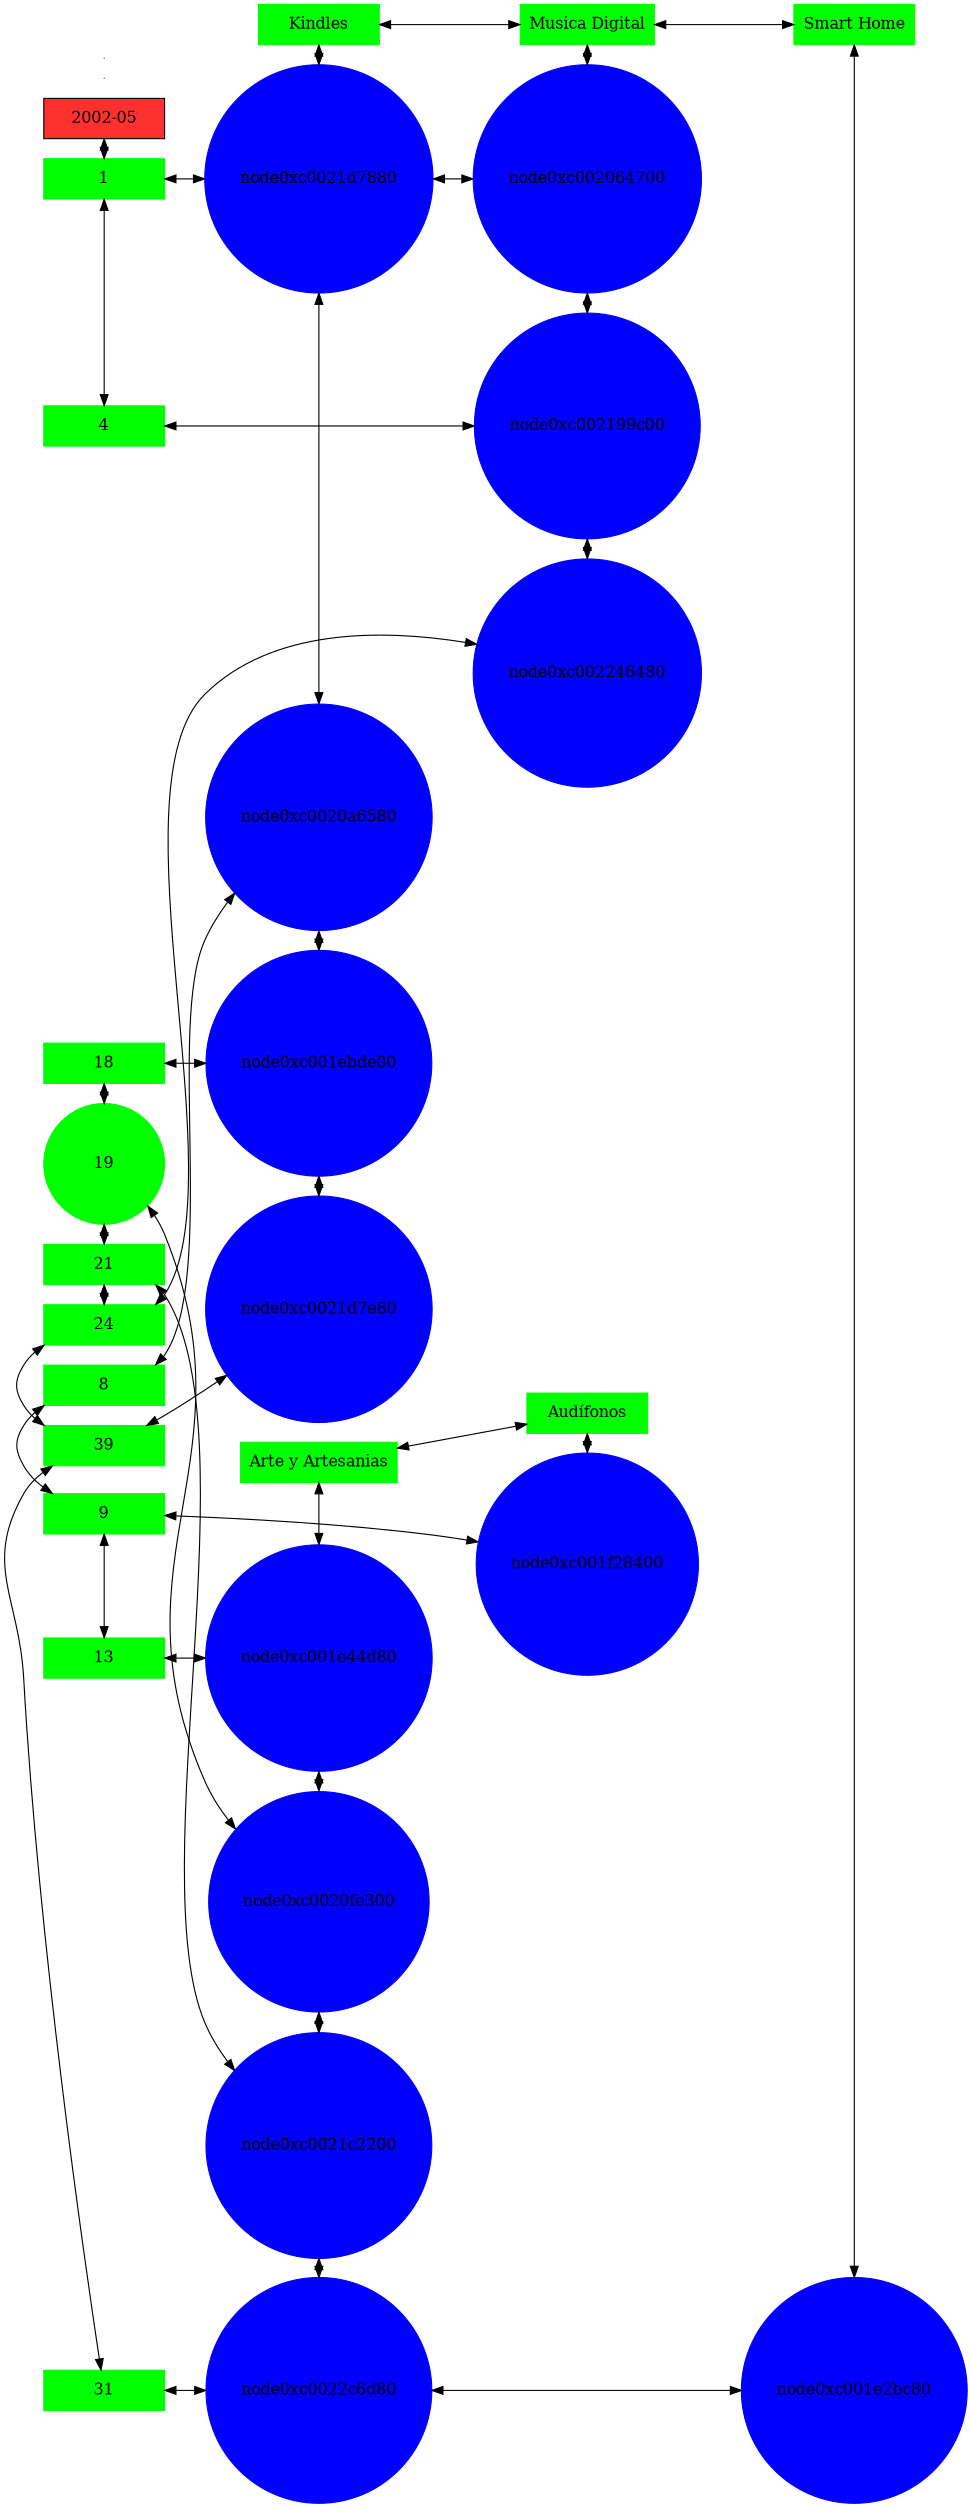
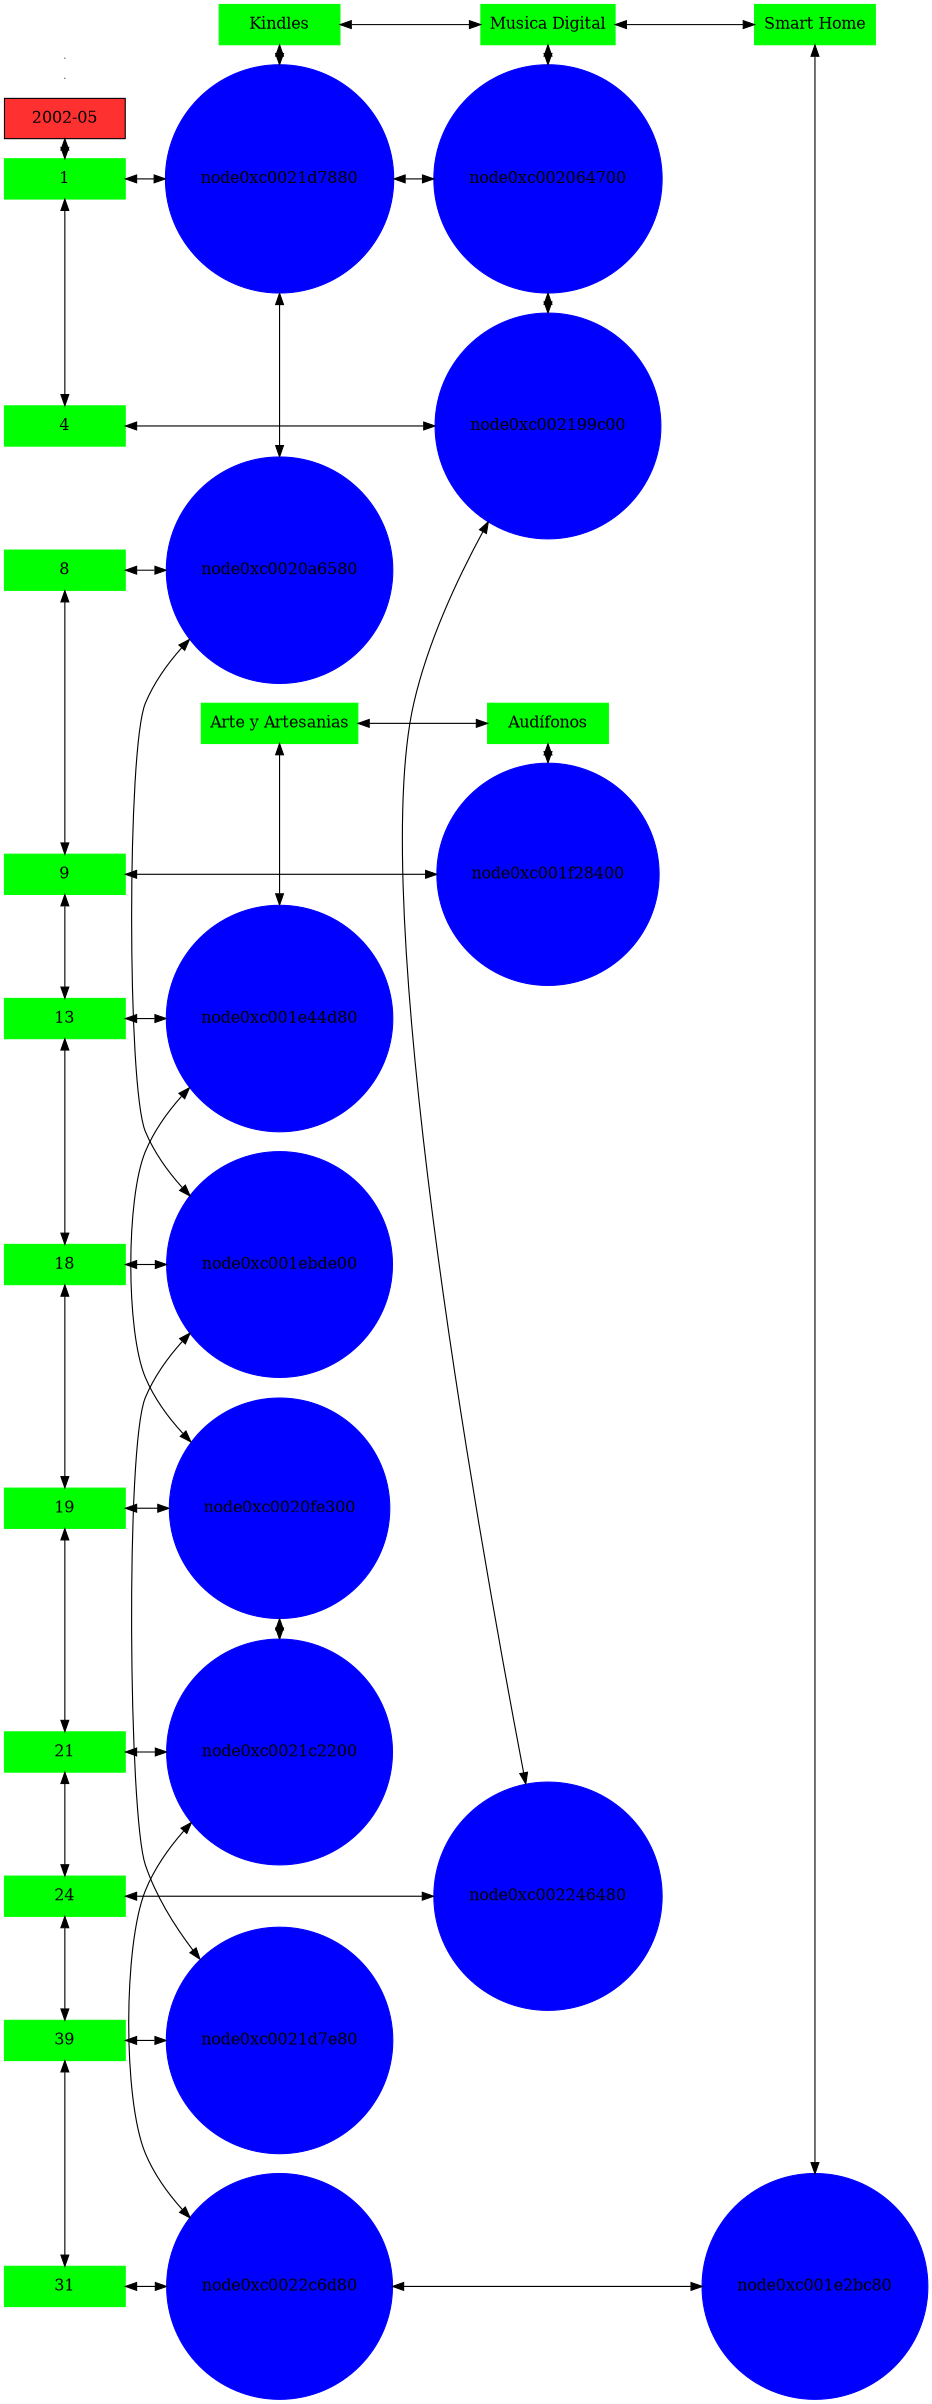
edge "13" -- "18": added
node "19": shape circle -> box
